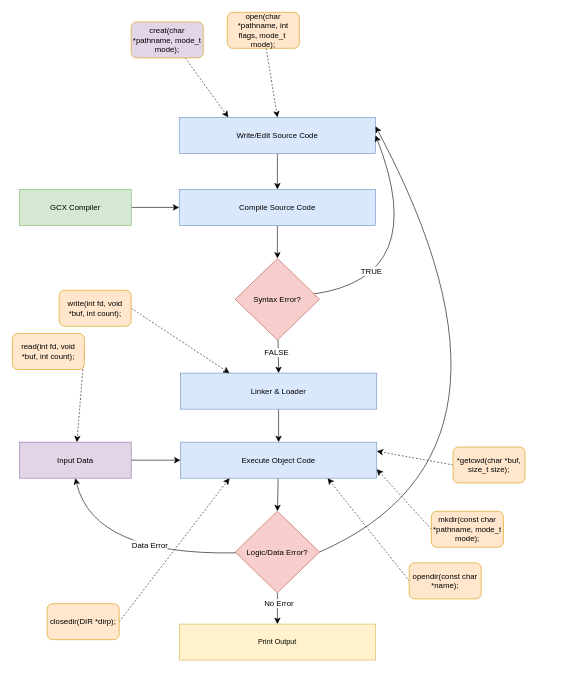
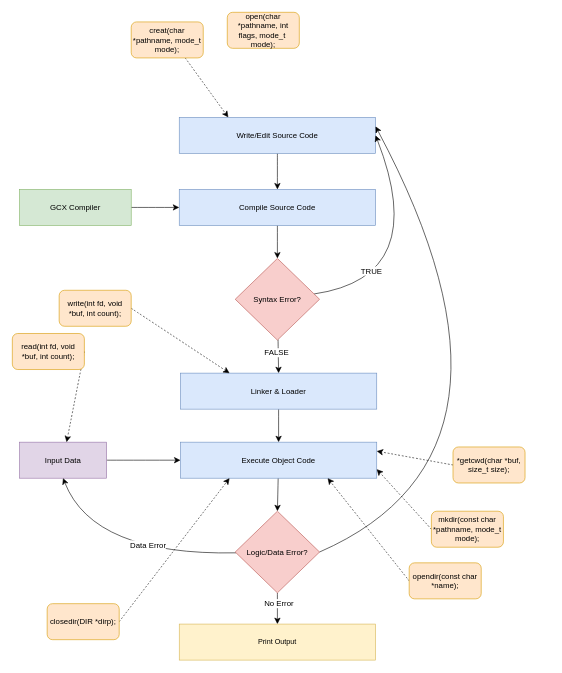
node "creat(char *pathname, mode_t mode);": fillcolor #e1d5e7 -> #ffe6cc
edge "open(char *pathname, int flags, mode_t mode);" -> "Write/Edit Source Code": removed
node "Input Data": size 112x36 -> 87x36
